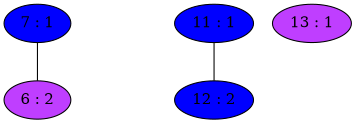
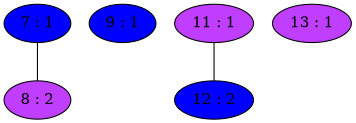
node "9 : 1": added
node "11 : 1": fillcolor blue1 -> darkorchid1
node "6 : 2": label "6 : 2" -> "8 : 2"
